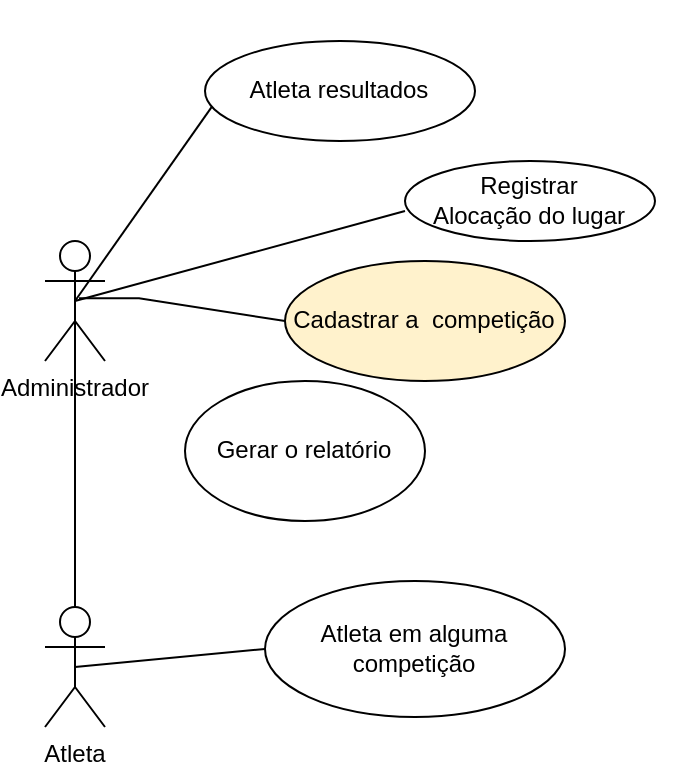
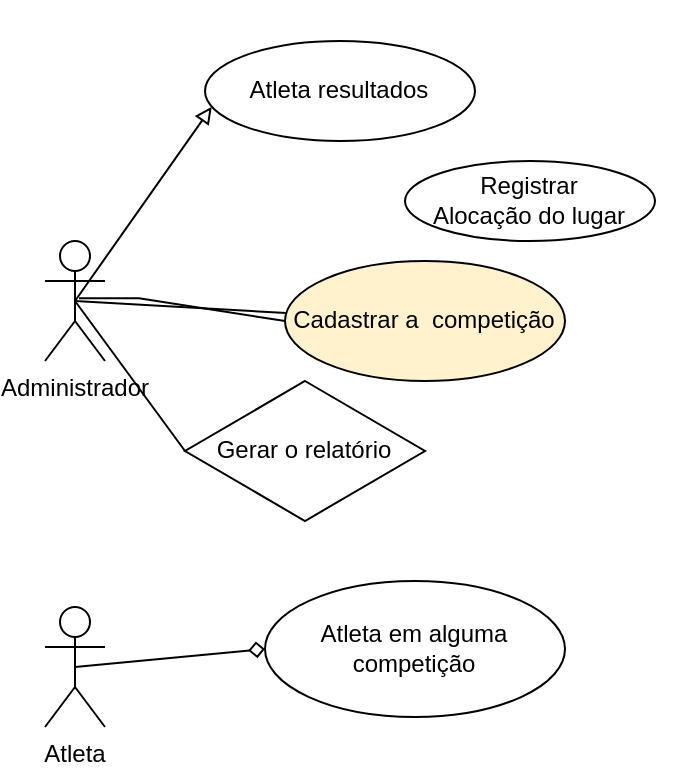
edge "Atleta resultados" -- "Administrador": arrowhead none -> block
edge "Registrar Alocação do lugar" -- "Administrador": now "Cadastrar a competição" -- "Administrador"
node "Gerar o relatório": shape ellipse -> diamond
edge "Administrador" -- "Atleta": now "Administrador" -- "Gerar o relatório"
edge "Atleta em alguma competição" -- "Atleta": arrowhead none -> diamond
